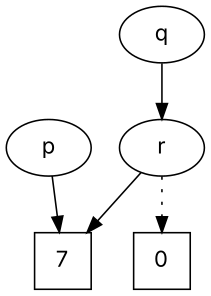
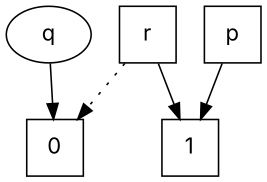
edge "q" -> "r": now "q" -> "0"
node "p": shape ellipse -> square
node "r": shape ellipse -> square
node "7": label "7" -> "1"
